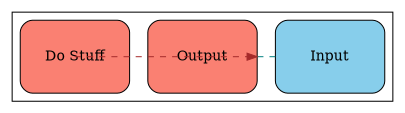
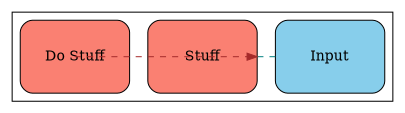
node "Output": label "Output" -> "Stuff"
